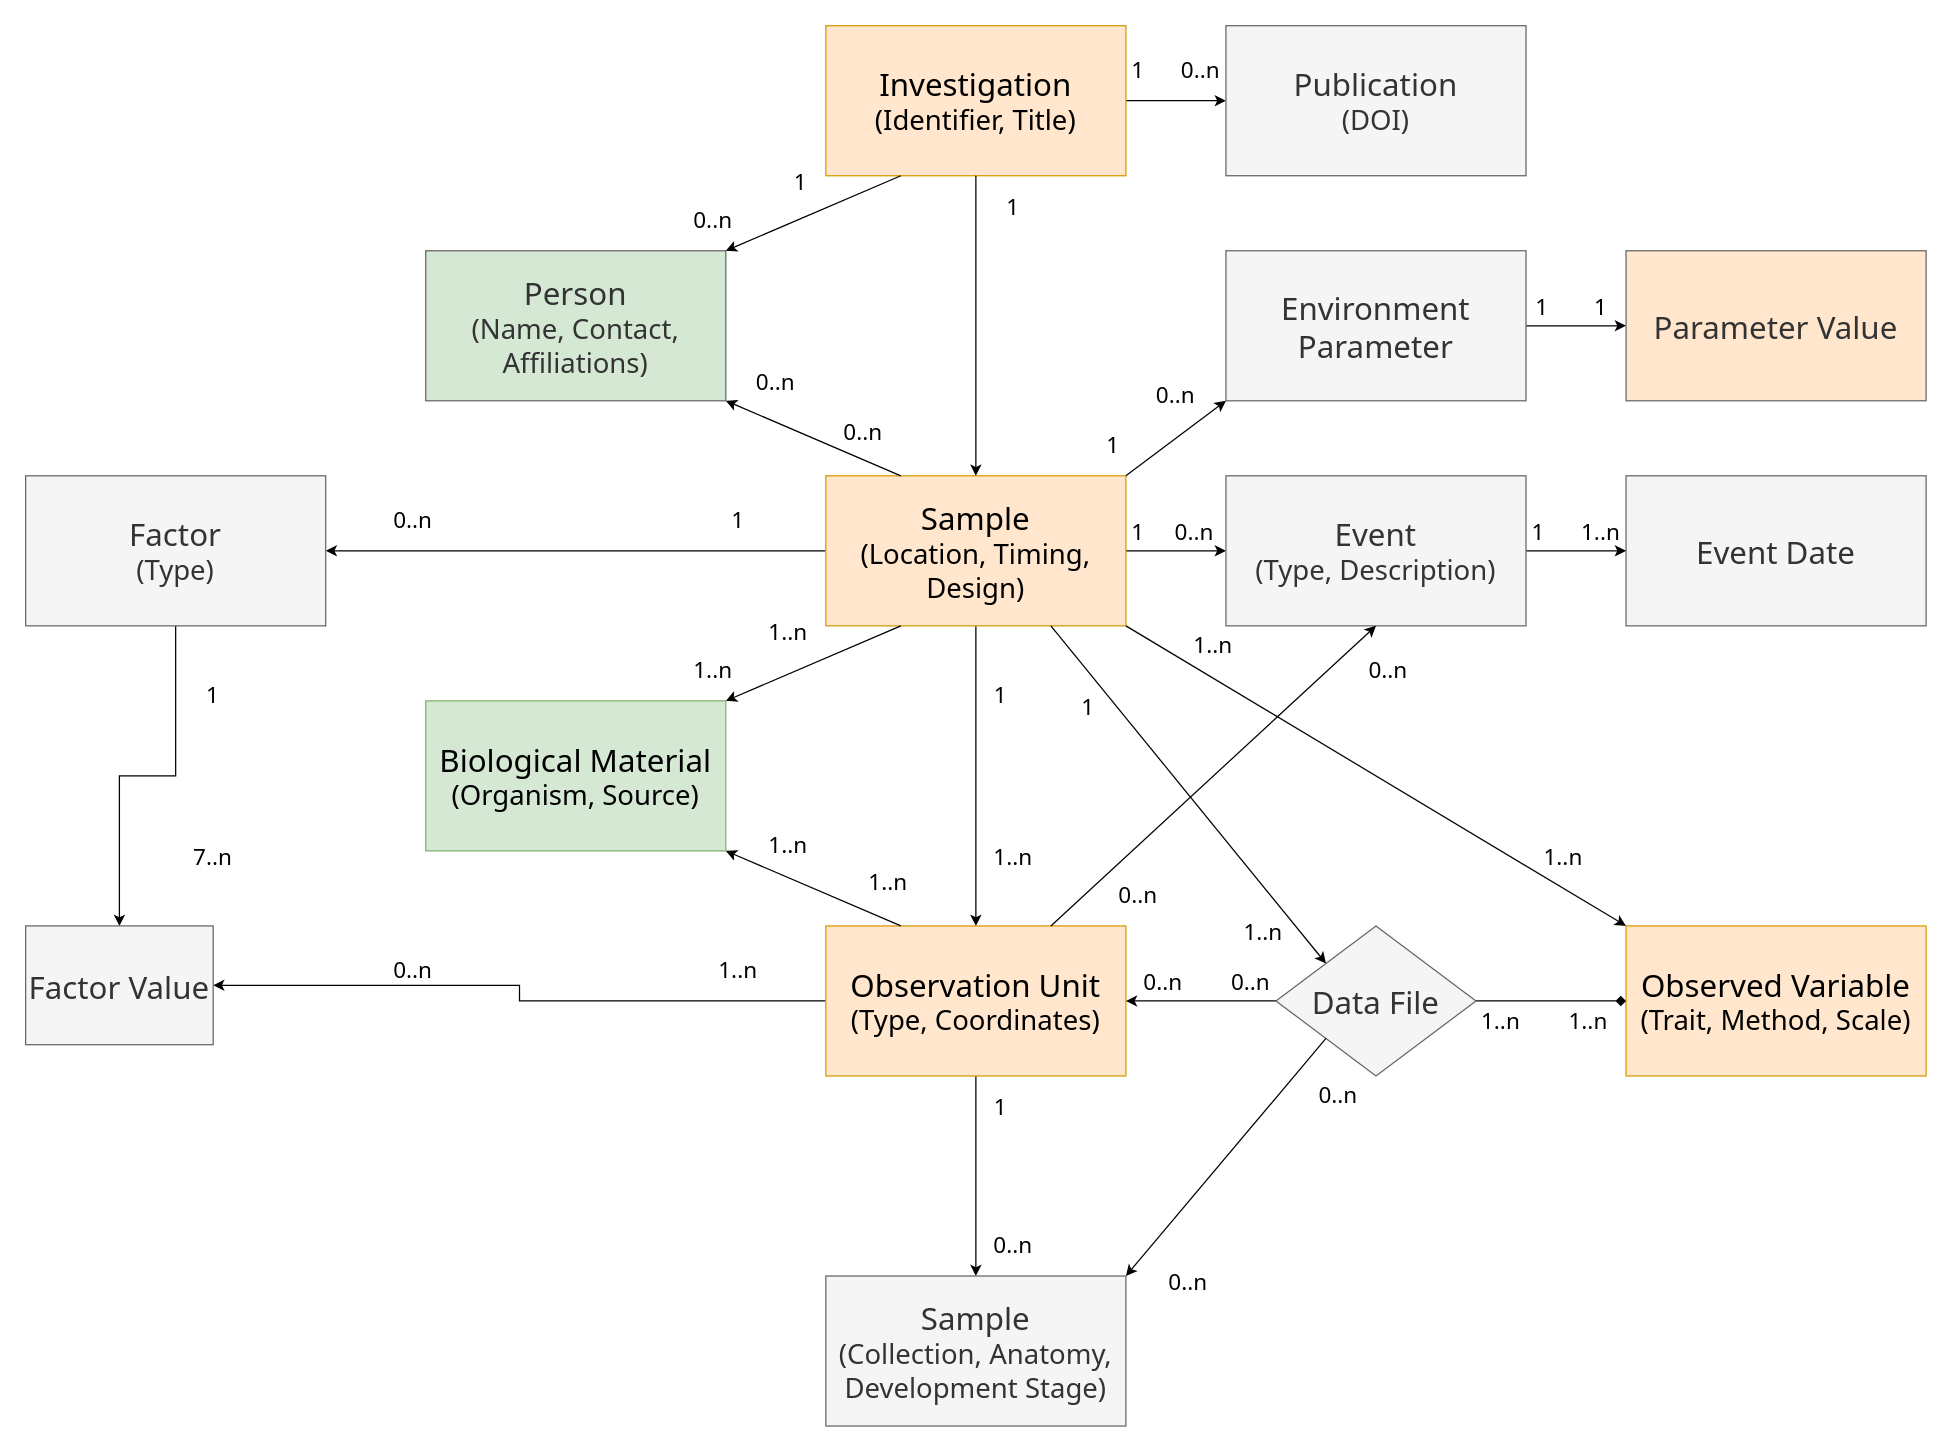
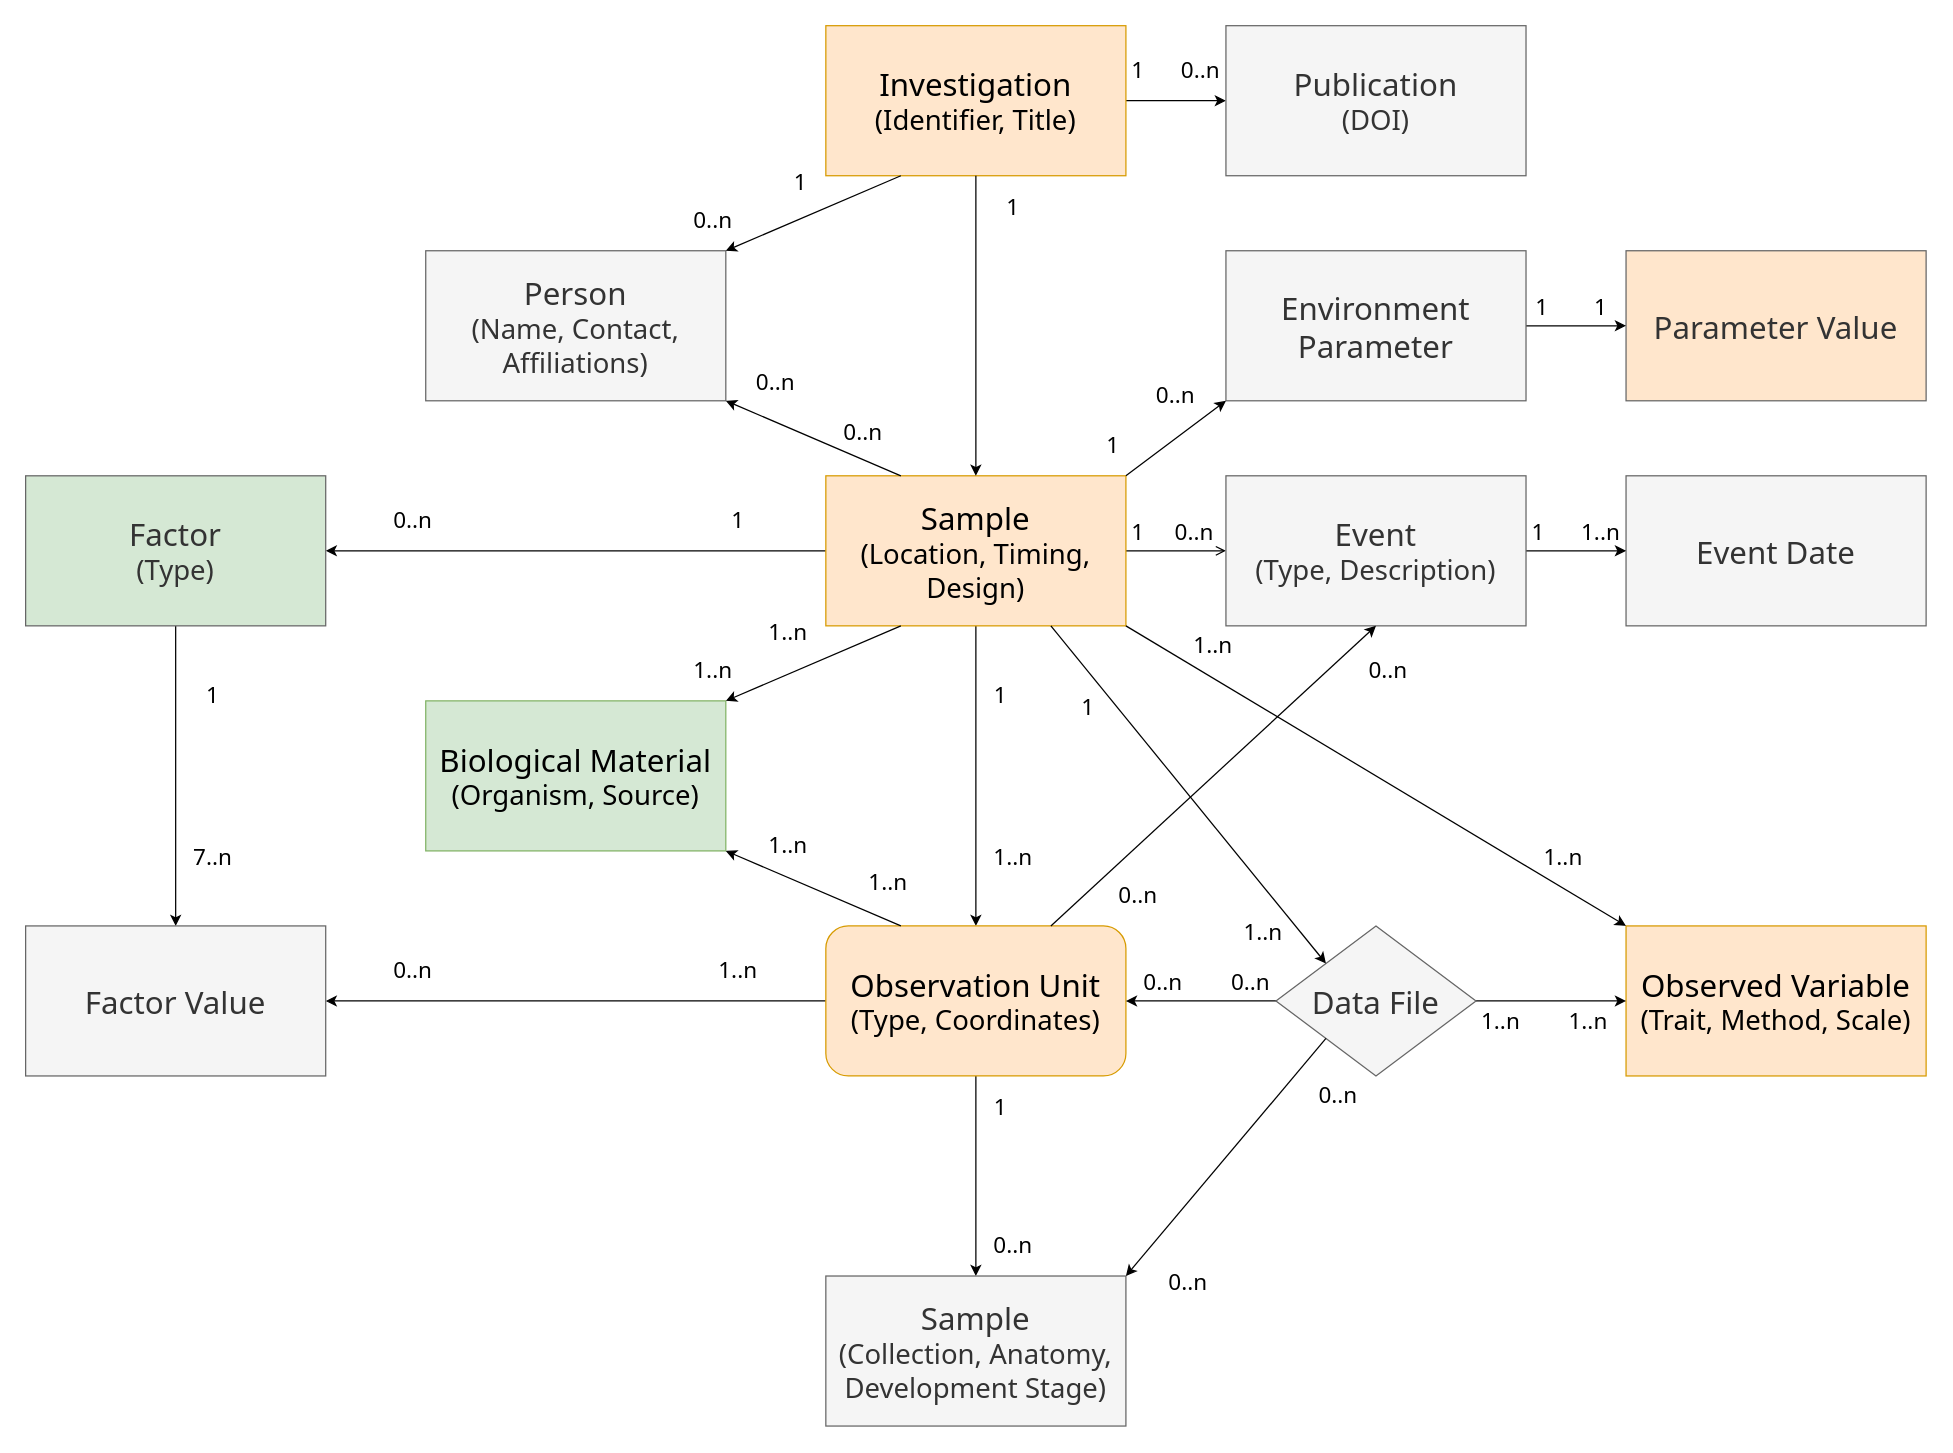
node "Person (Name, Contact, Affiliations)": fillcolor #d5e8d4 -> #f5f5f5
node "Factor (Type)": fillcolor #f5f5f5 -> #d5e8d4
edge "Sample (Location, Timing, Design)" -> "Event (Type, Description)": arrowhead classic -> open
node "Factor Value": size 188x119 -> 300x150
node "Observation Unit (Type, Coordinates)": shape rectangle -> rounded rectangle
edge "Data File" -> "Observed Variable (Trait, Method, Scale)": arrowhead diamond -> classic
